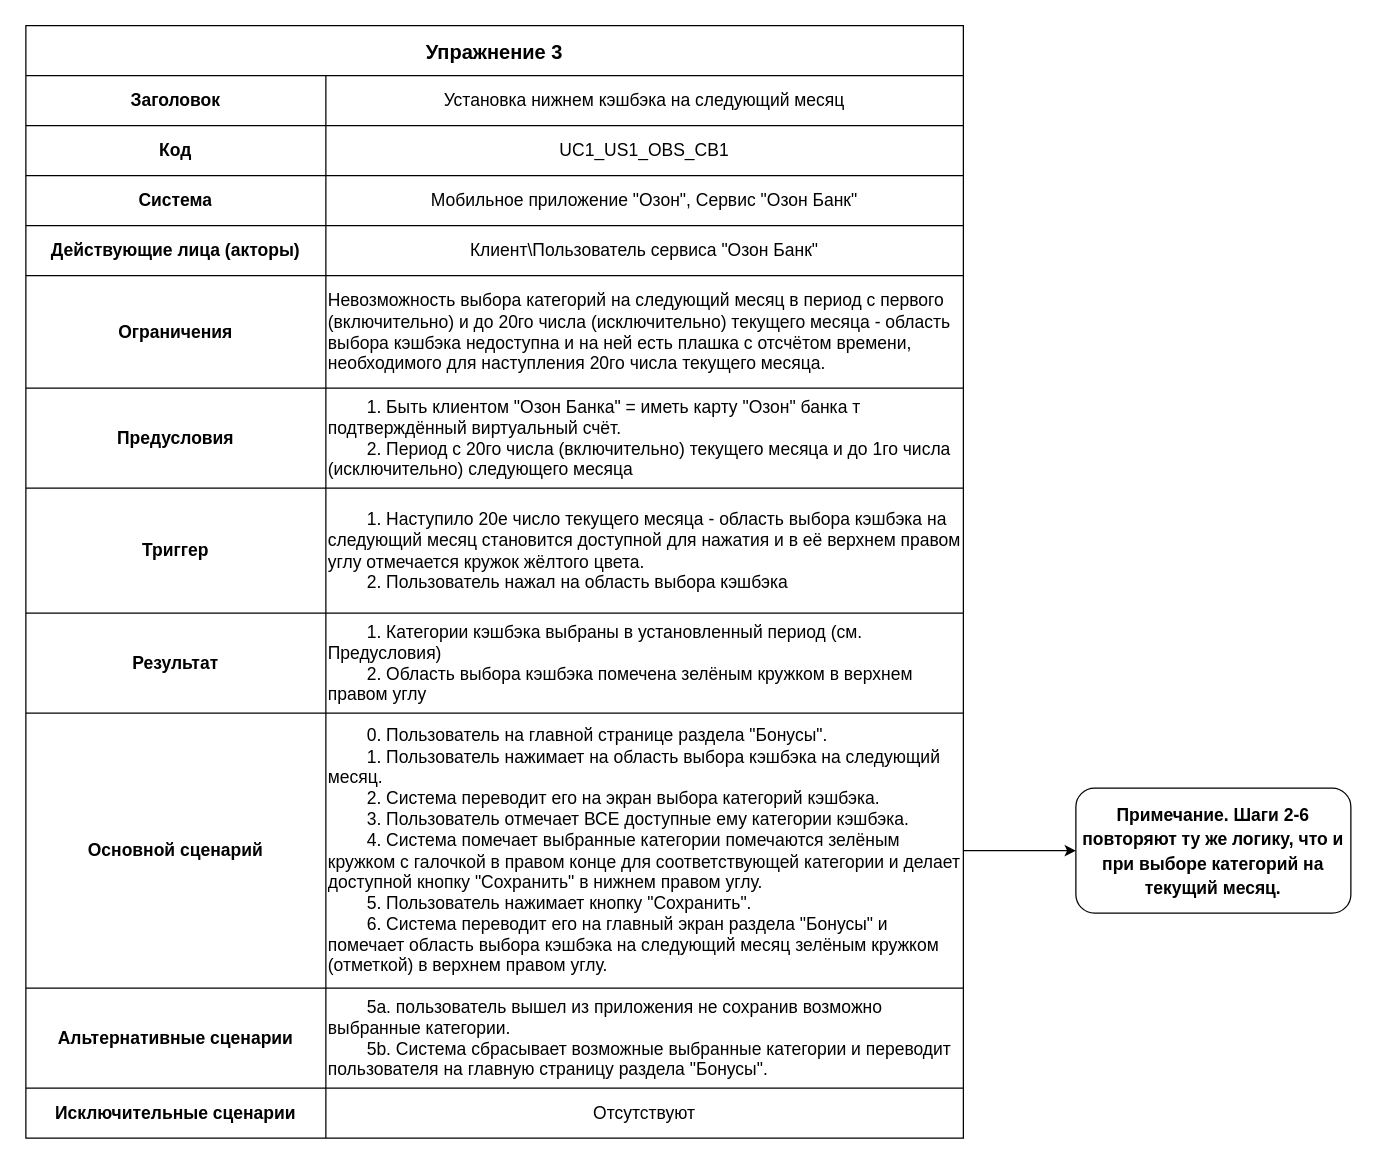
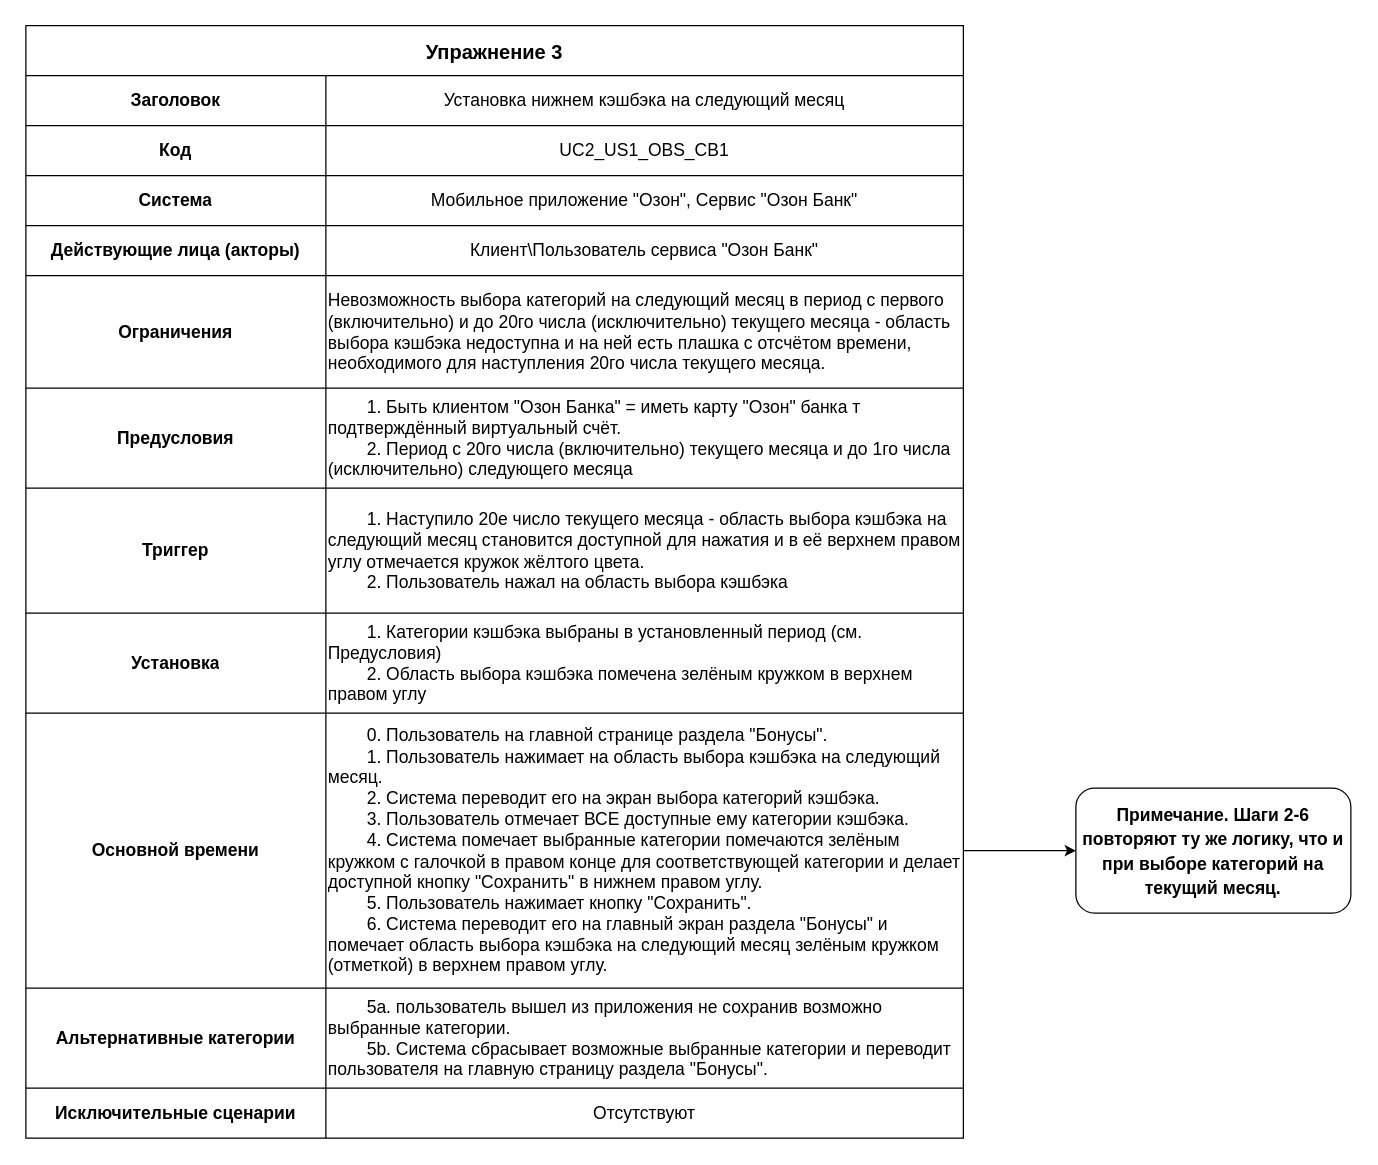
node "UC1_US1_OBS_CB1": label "UC1_US1_OBS_CB1" -> "UC2_US1_OBS_CB1"
node "Результат": label "Результат" -> "Установка"
node "Основной сценарий": label "Основной сценарий" -> "Основной времени"
node "Альтернативные сценарии": label "Альтернативные сценарии" -> "Альтернативные категории"
